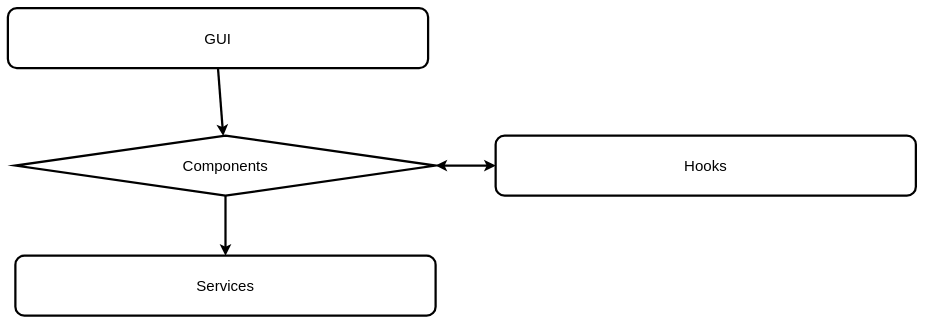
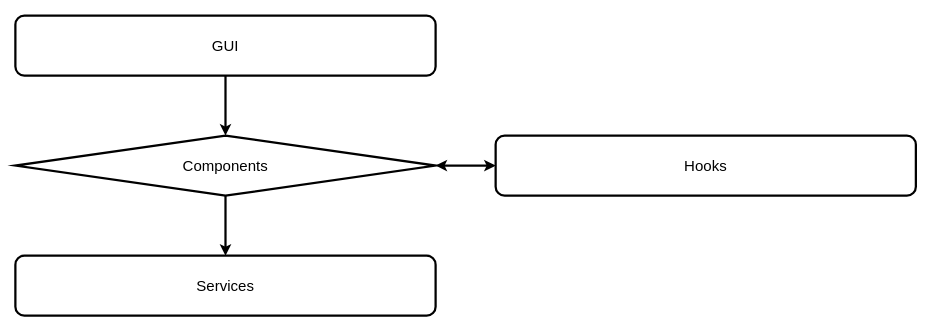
node "GUI": moved (218, 38) -> (225, 45)
